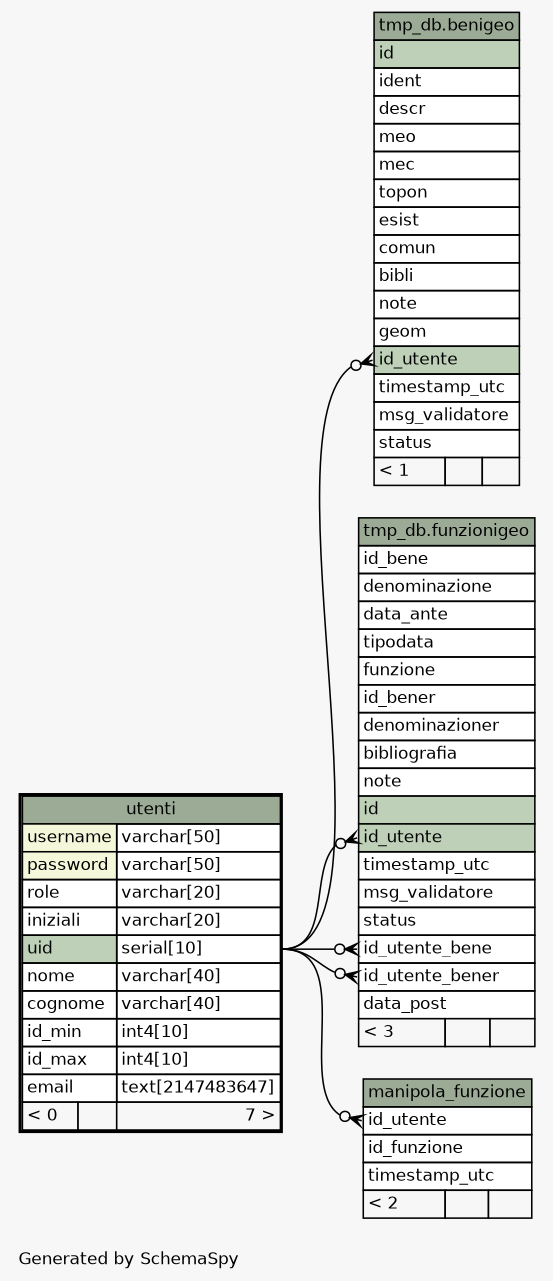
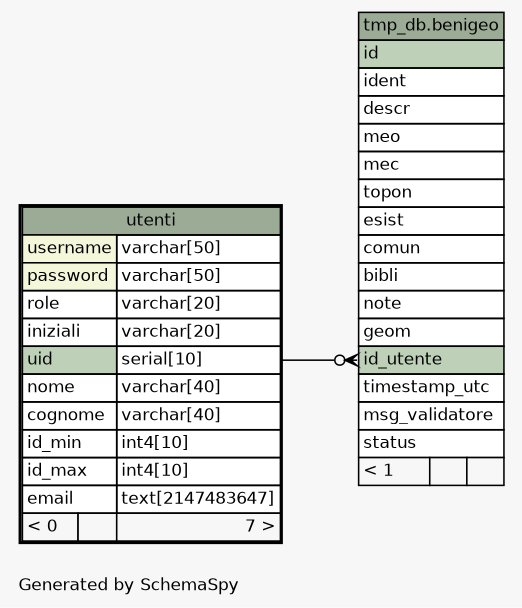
node "tmp_db.funzionigeo": removed
node "manipola_funzione": removed
